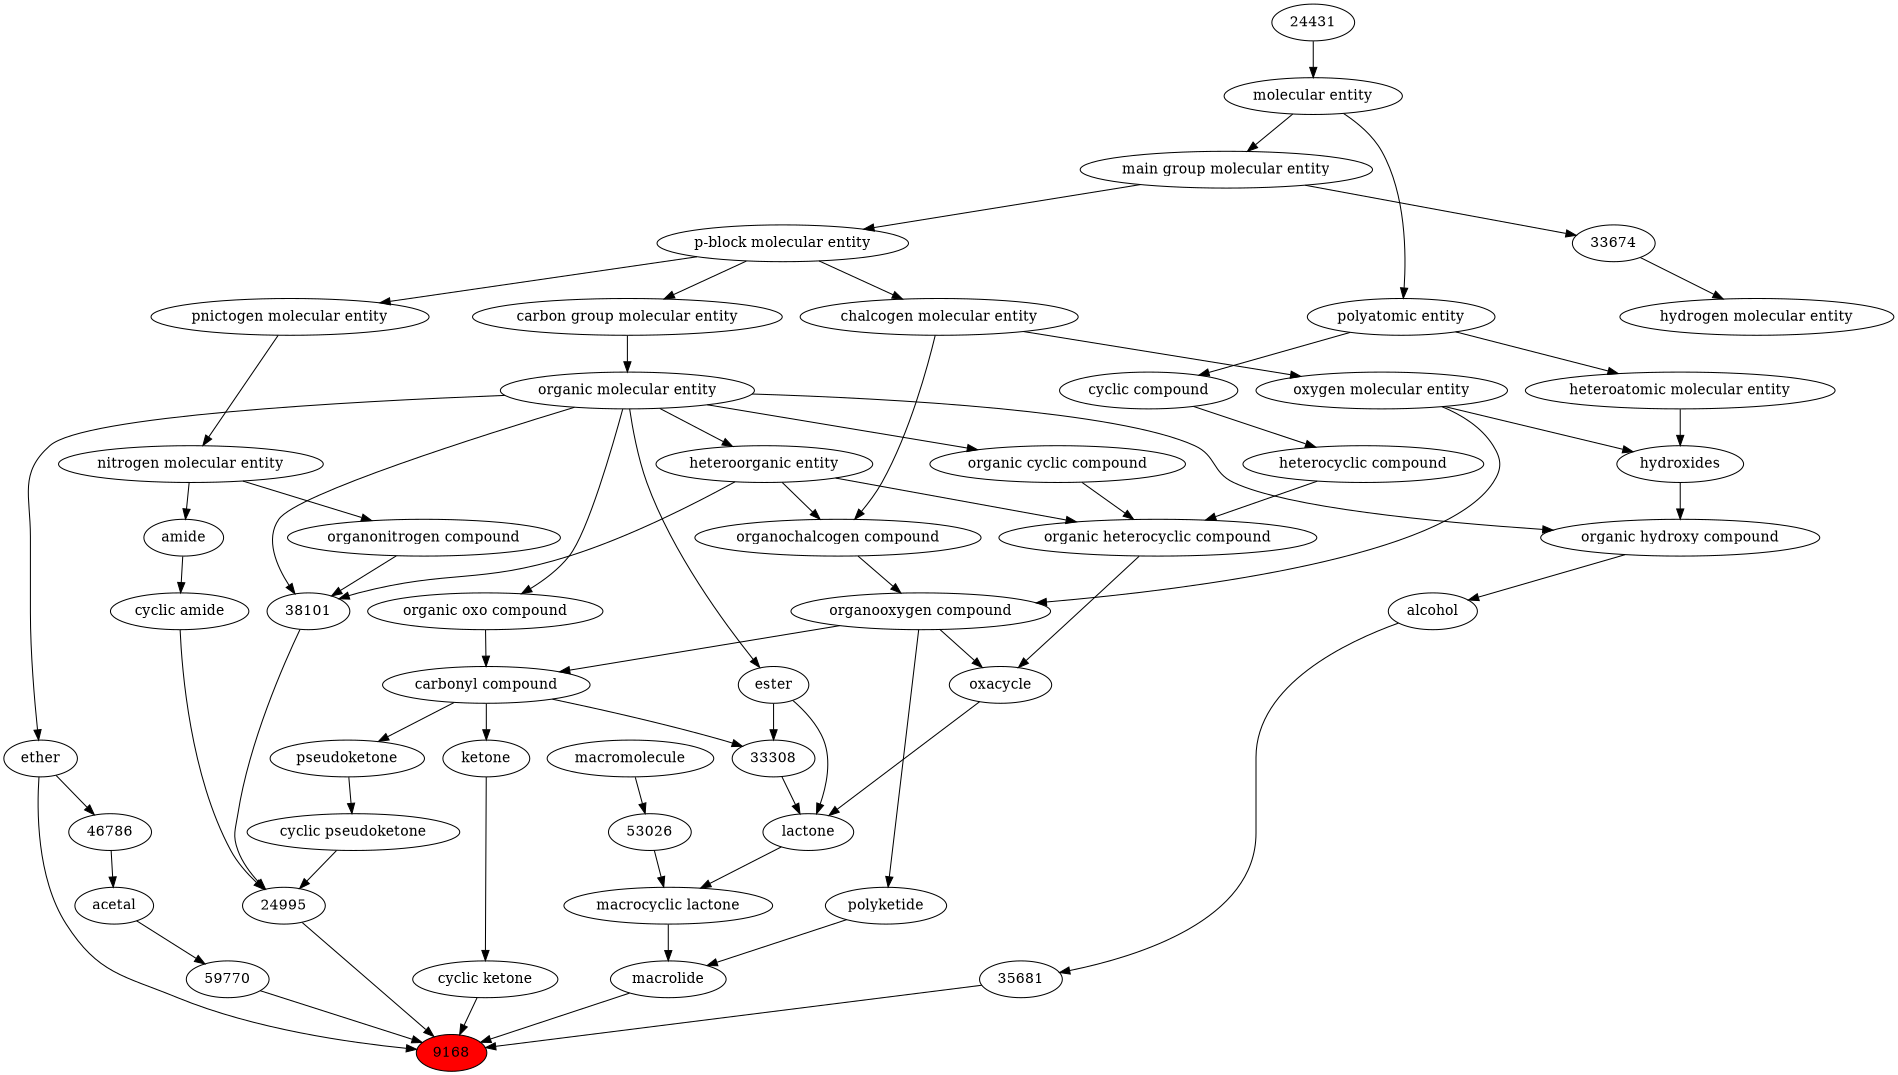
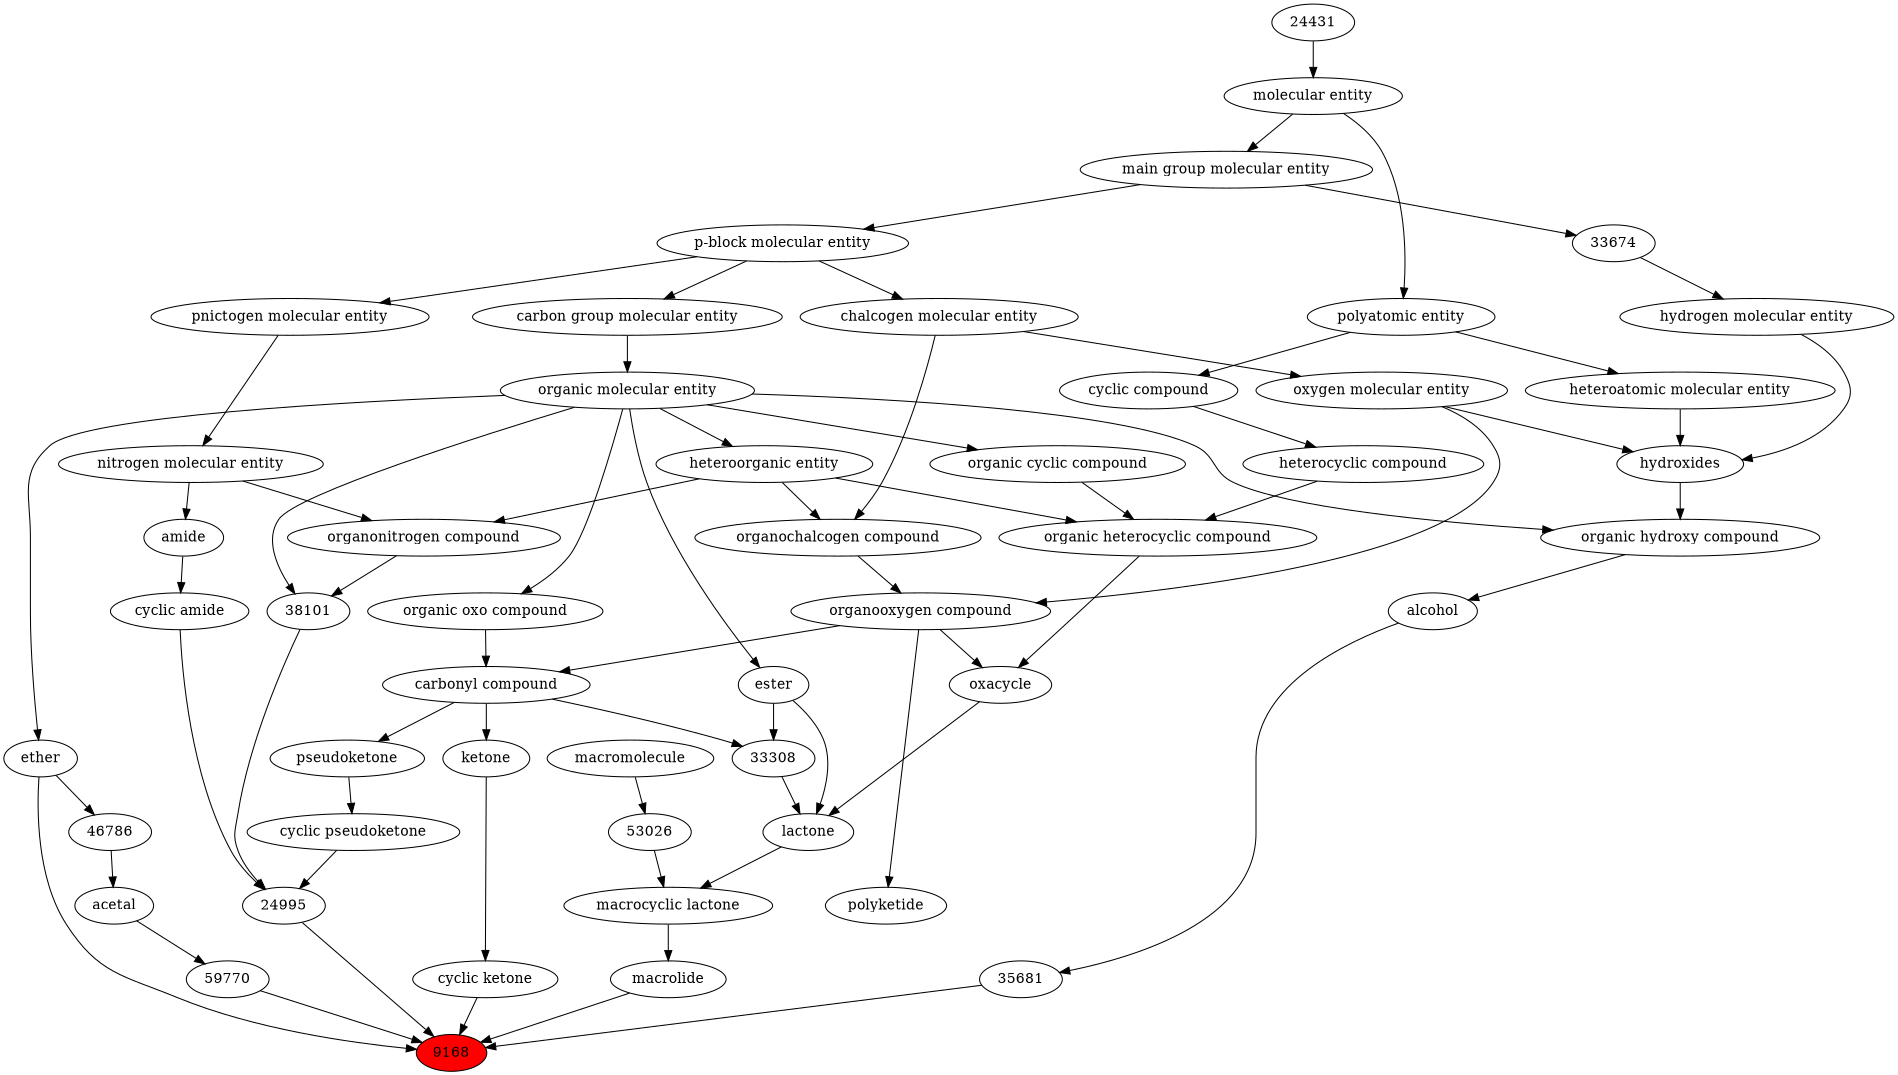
edge "hydrogen molecular entity" -> "hydroxides": added
edge "heteroorganic entity" -> "38101": now "heteroorganic entity" -> "organonitrogen compound"
edge "polyketide" -> "macrolide": removed
